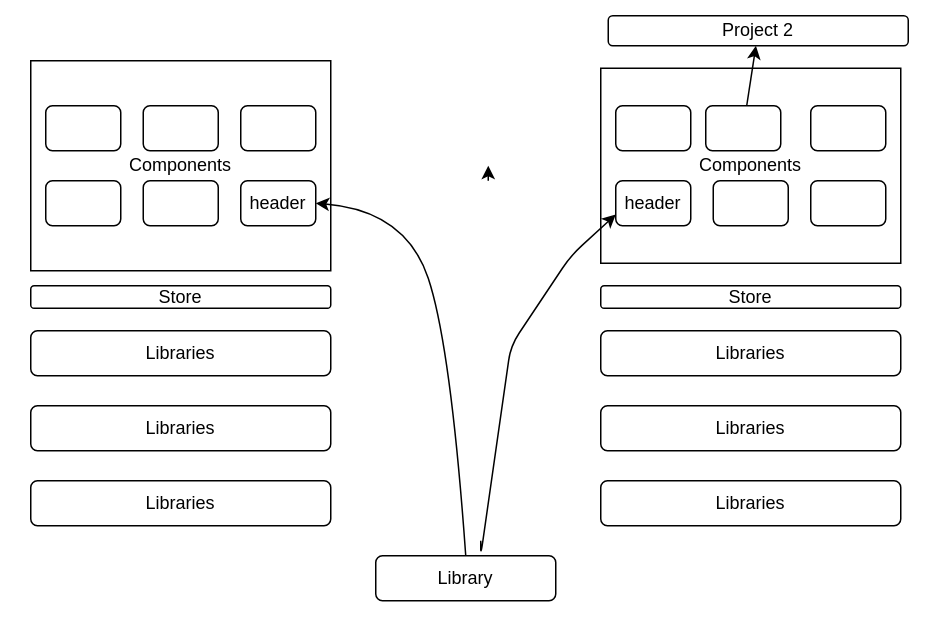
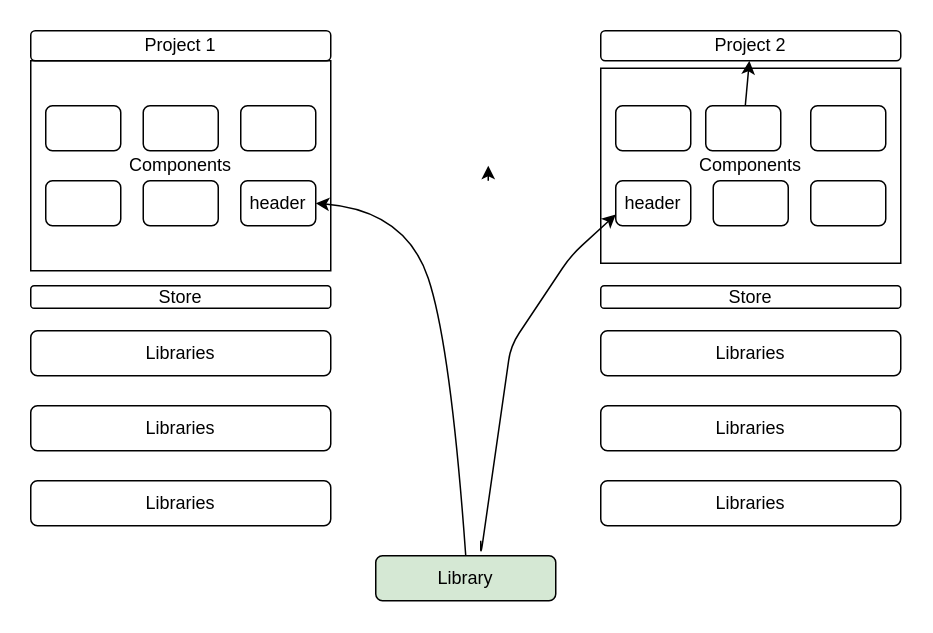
node "Project 2": moved (758, 31) -> (751, 46)
node "Project 1": added
node "Library": fillcolor #ffffff -> #d5e8d4
